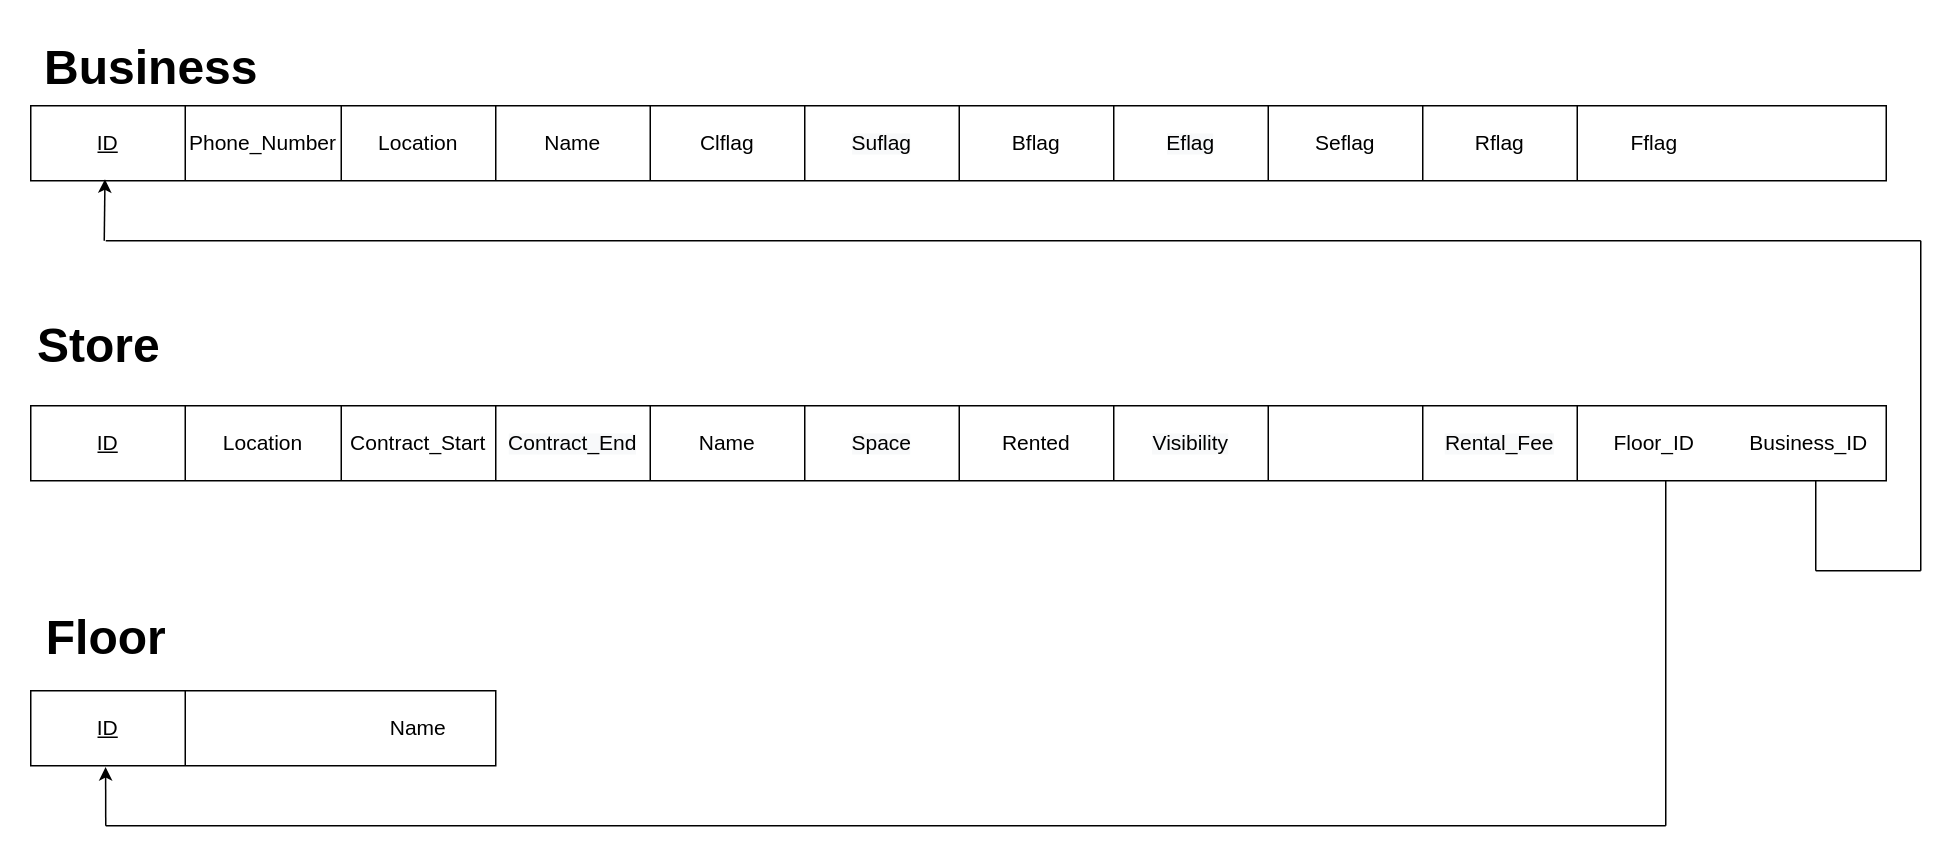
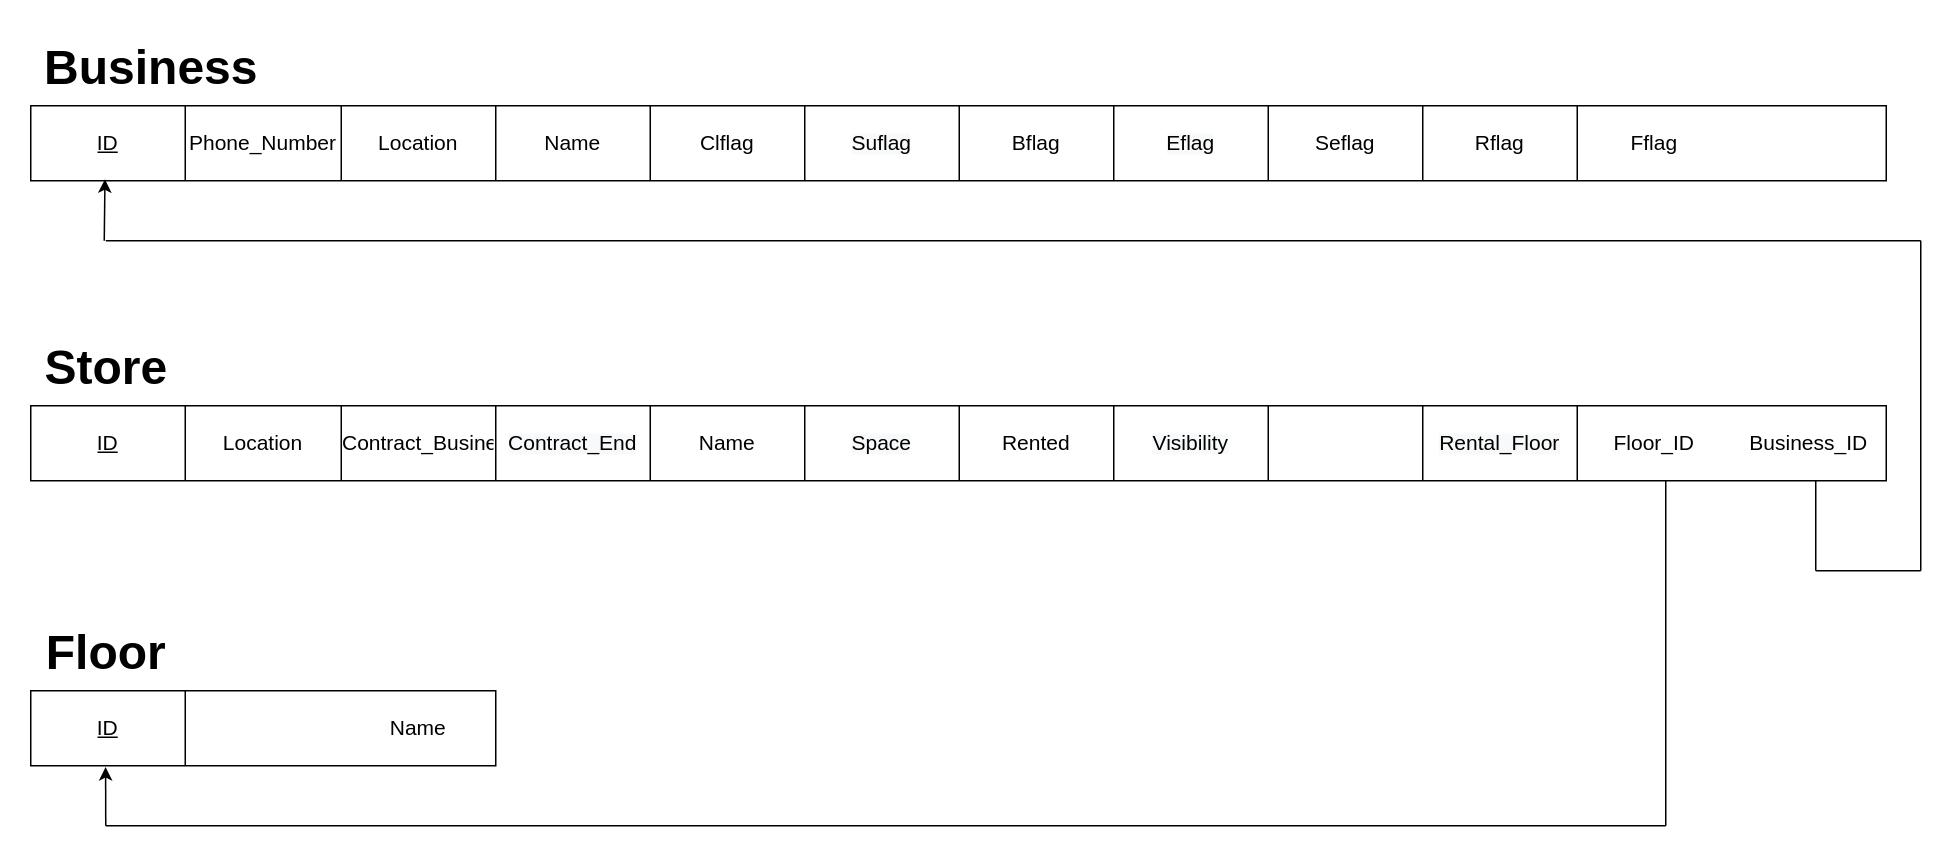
node "Store": moved (98, 346) -> (106, 368)
node "Contract_Start": label "Contract_Start" -> "Contract_Business"
node "Rental_Fee": label "Rental_Fee" -> "Rental_Floor"
node "Floor": moved (106, 638) -> (106, 653)
